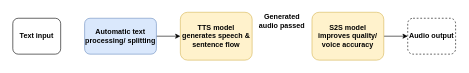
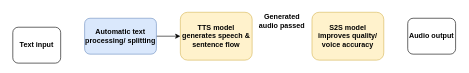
node "Text input": moved (36, 36) -> (36, 45)
edge "S2S model improves quality/ voice accuracy" -> "Audio output": removed
node "Audio output": style dashed -> solid
